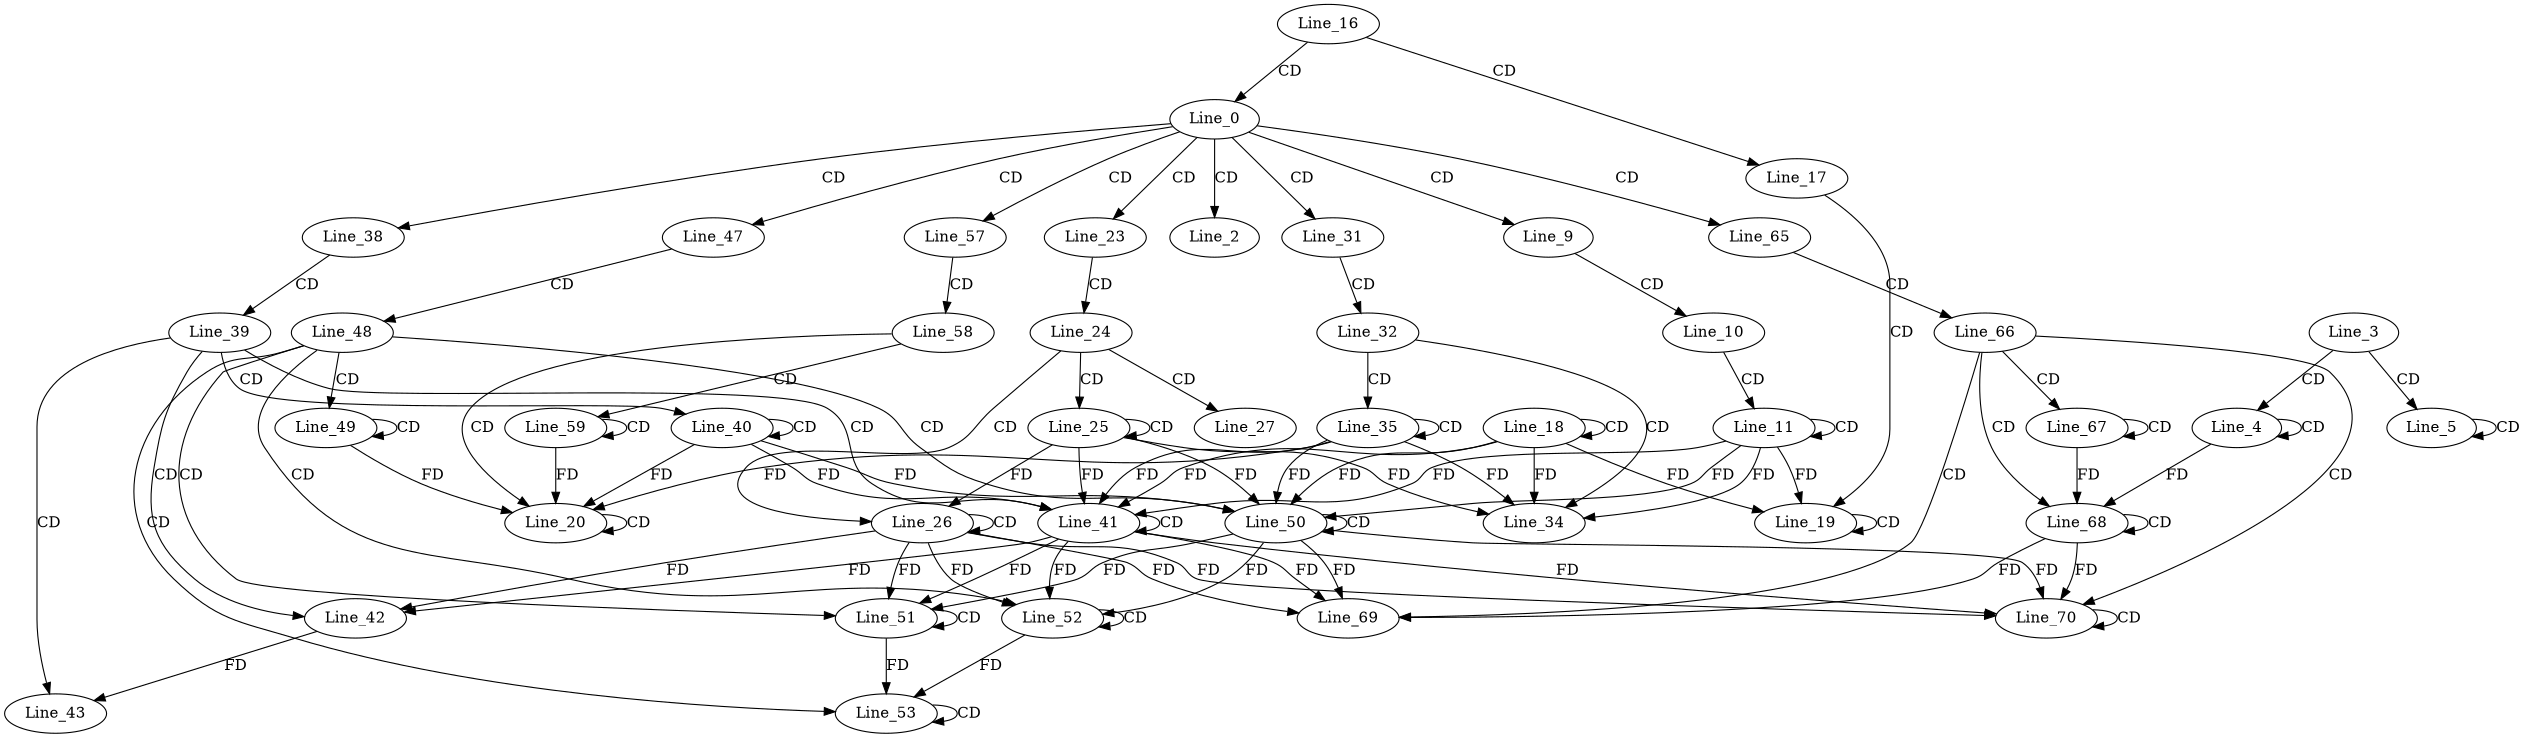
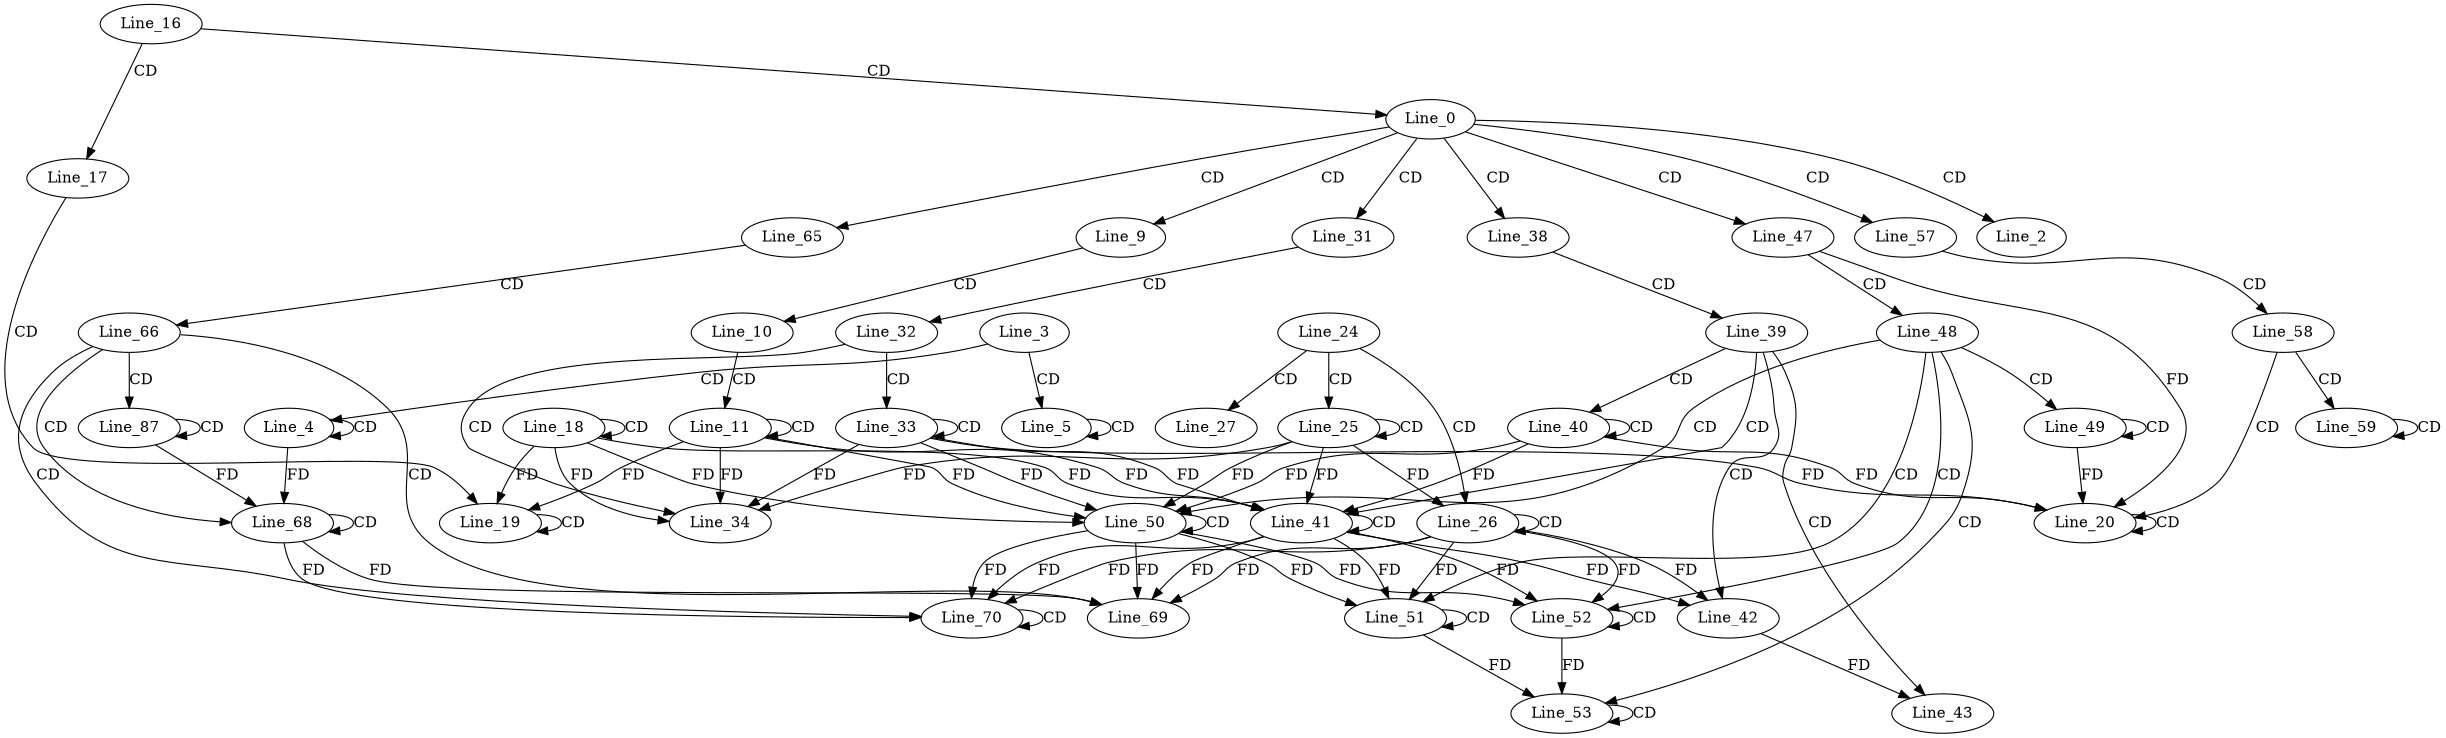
node "Line_23": removed
node "Line_35": label "Line_35" -> "Line_33"
node "Line_67": label "Line_67" -> "Line_87"
edge "Line_59" -> "Line_20": now "Line_47" -> "Line_20"
